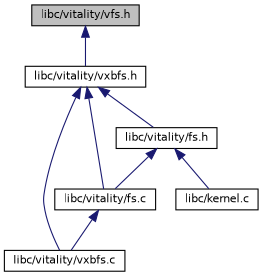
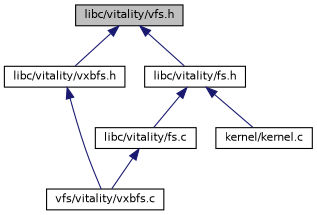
edge "libc/vitality/fs.h" -> "libc/vitality/vxbfs.h": now "libc/vitality/fs.h" -> "libc/vitality/vfs.h"
edge "libc/vitality/fs.c" -> "libc/vitality/vxbfs.h": removed
node "libc/kernel.c": label "libc/kernel.c" -> "kernel/kernel.c"
node "libc/vitality/vxbfs.c": label "libc/vitality/vxbfs.c" -> "vfs/vitality/vxbfs.c"
